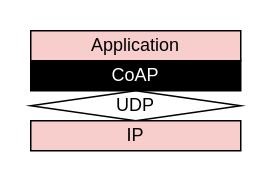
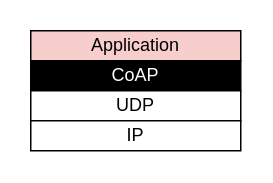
node "UDP": shape diamond -> rectangle
node "IP": fillcolor #f8cecc -> #ffffff
